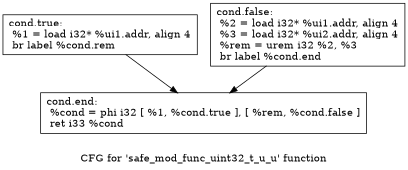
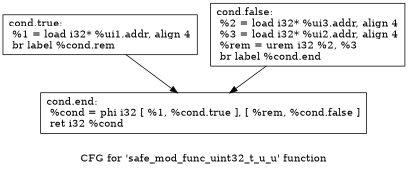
node "cond.false:": text "%2 = load i32* %ui1.addr, align 4" -> "%2 = load i32* %ui3.addr, align 4"
node "cond.end:": text "ret i33 %cond" -> "ret i32 %cond"
